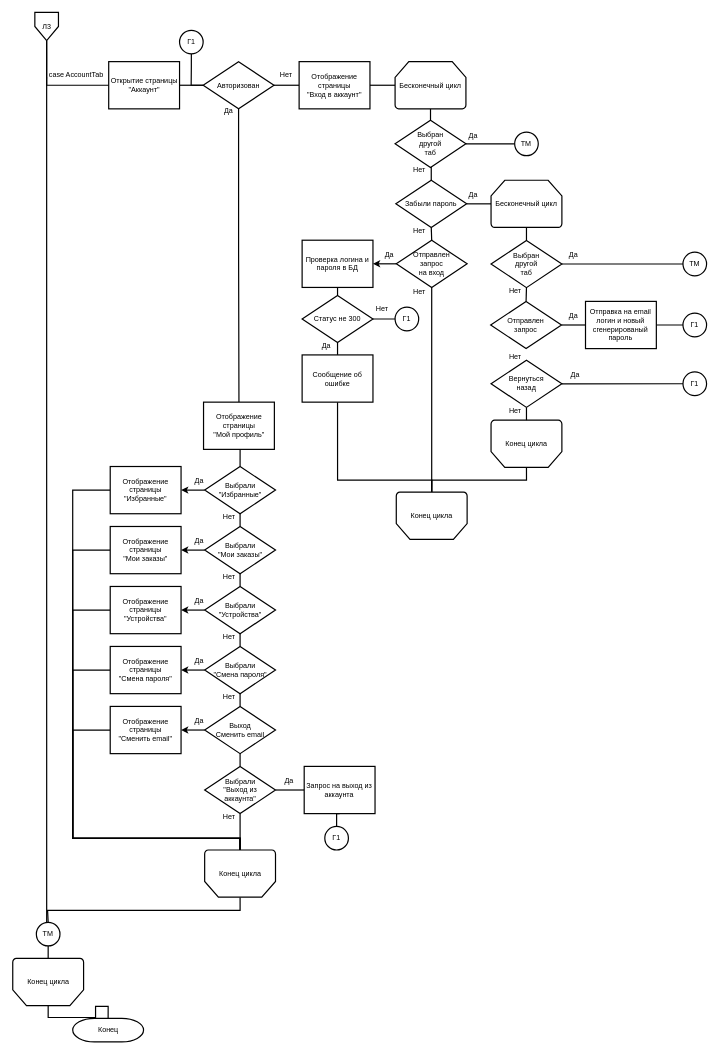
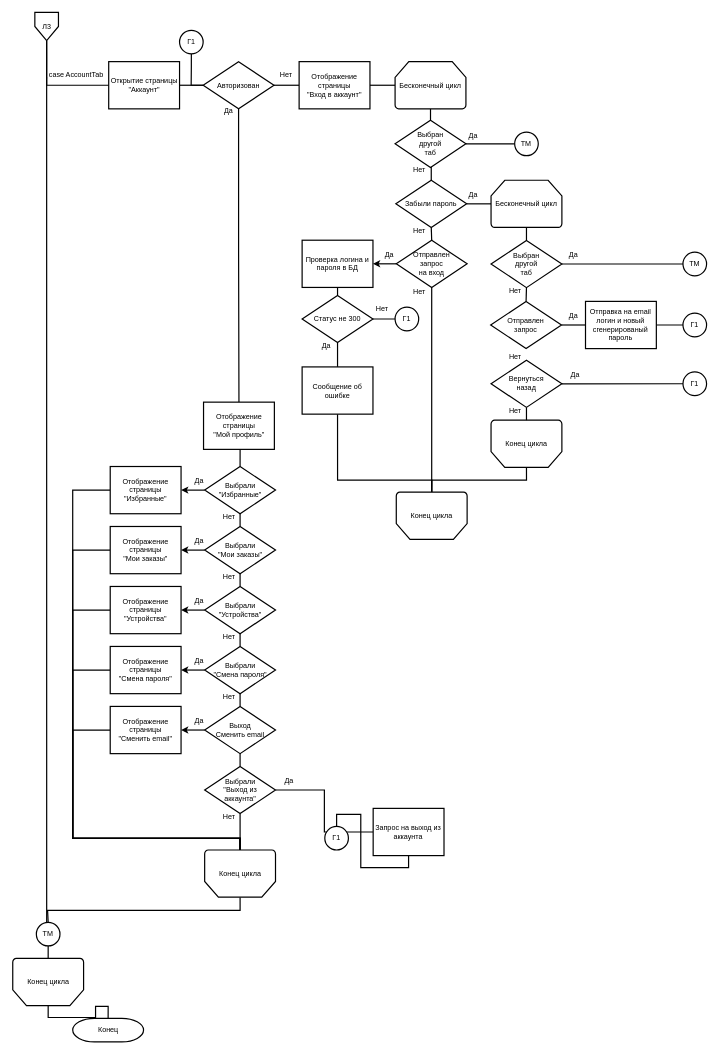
node "Сообщение об ошибке": moved (338, 379) -> (338, 391)
node "Запрос на выход из аккаунта": moved (340, 790) -> (409, 832)
